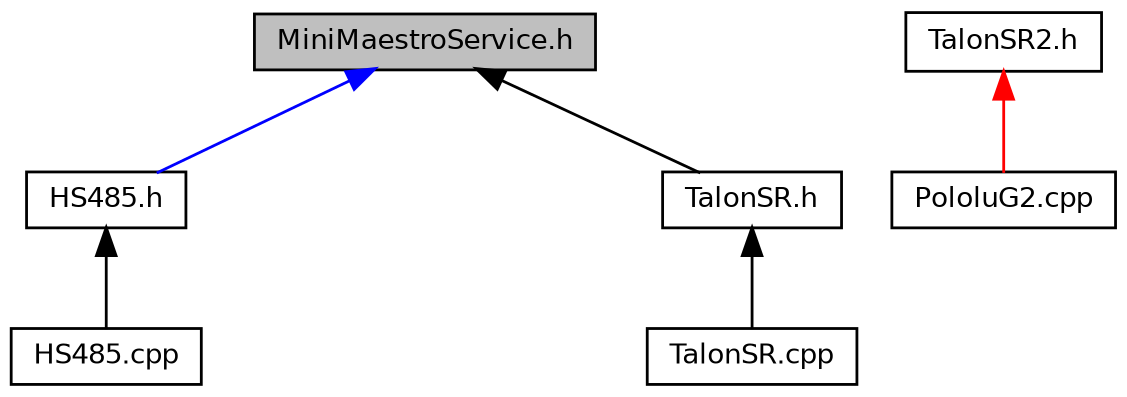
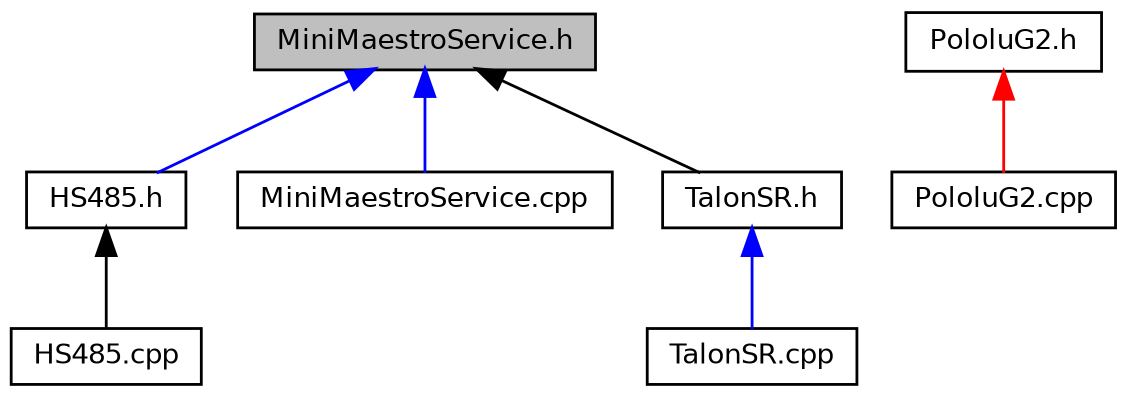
node "TalonSR2.h": label "TalonSR2.h" -> "PololuG2.h"
node "MiniMaestroService.cpp": added
edge "TalonSR.cpp" -> "TalonSR.h": color black -> blue
